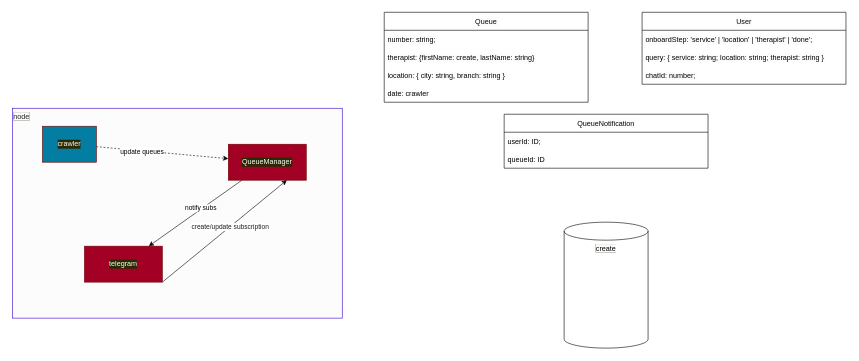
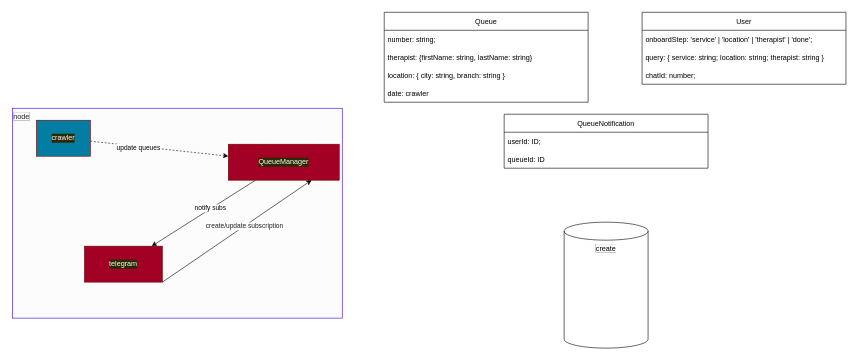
node "therapist: {firstName: create, lastName: string}": label "therapist: {firstName: create, lastName: string}" -> "therapist: {firstName: string, lastName: string}"
node "crawler": moved (69, 144) -> (63, 138)
node "QueueManager": size 78x36 -> 111x36
